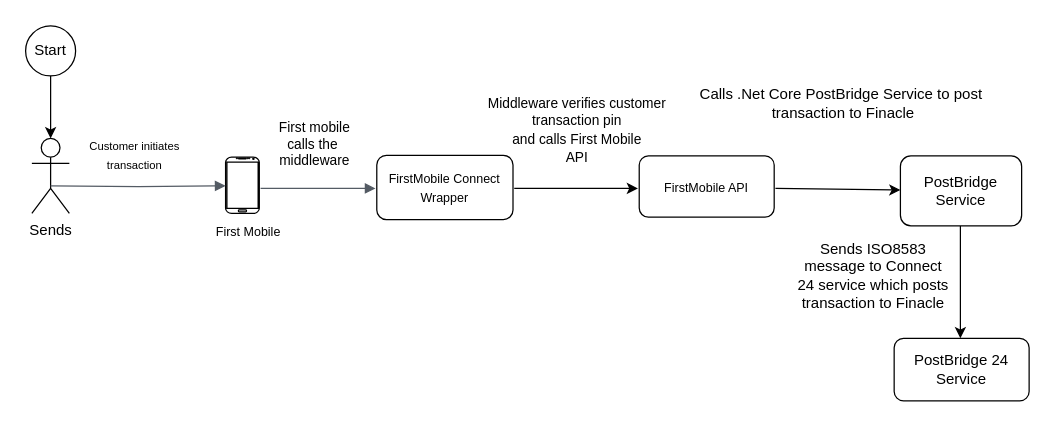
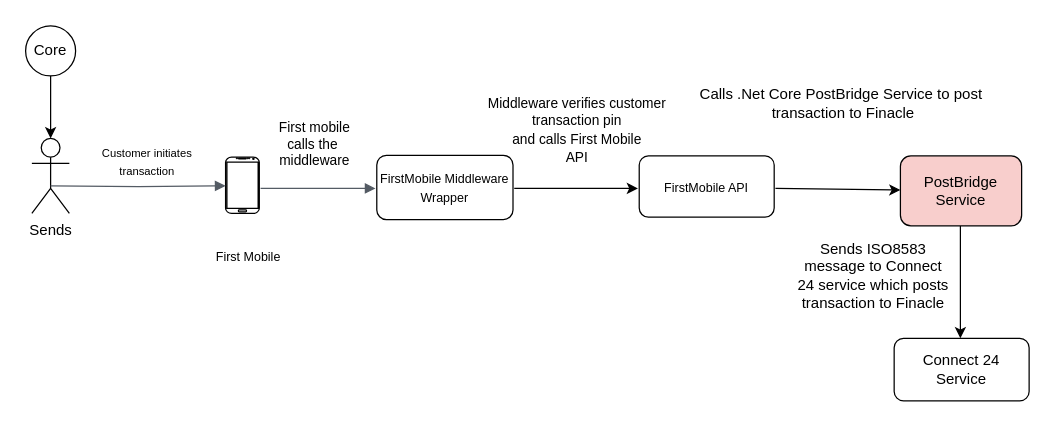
node "Start": label "Start" -> "Core"
node "Customer initiates transaction": moved (134, 154) -> (147, 161)
node "FirstMobile Connect Wrapper": label "FirstMobile Connect Wrapper" -> "FirstMobile Middleware Wrapper"
node "PostBridge Service": fillcolor #ffffff -> #f8cecc
node "First Mobile": moved (248, 232) -> (248, 257)
node "PostBridge 24 Service": label "PostBridge 24 Service" -> "Connect 24 Service"
